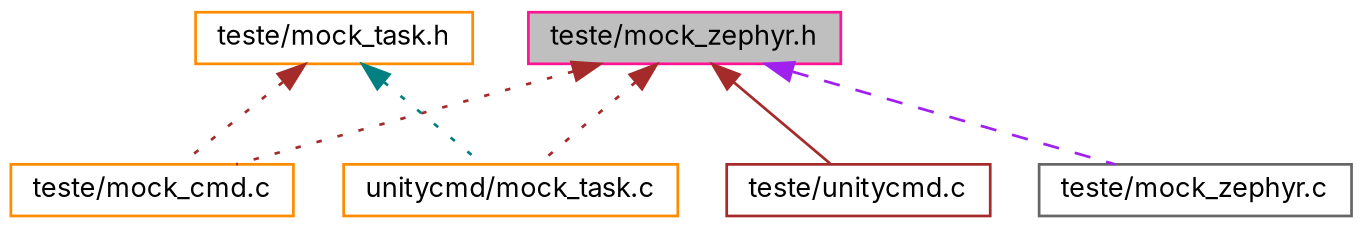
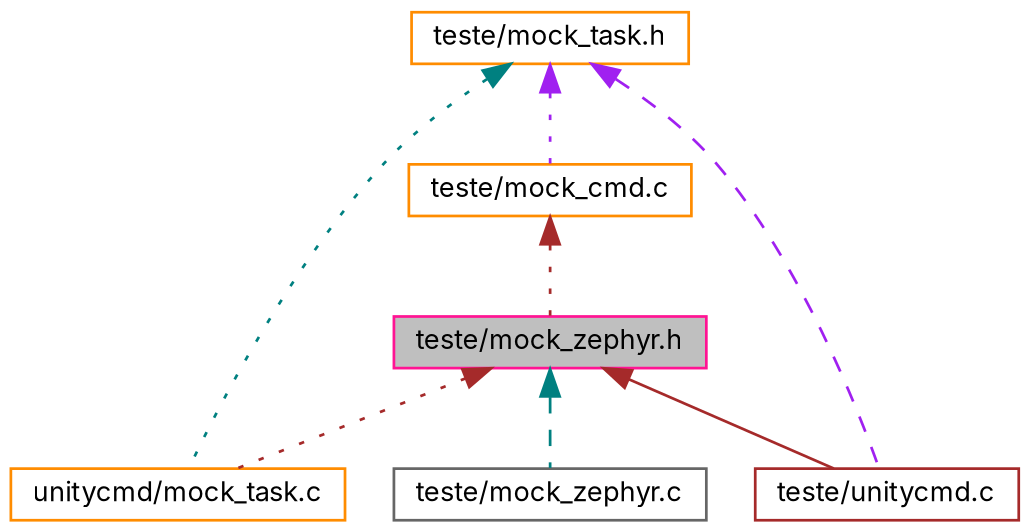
edge "teste/mock_zephyr.c" -> "teste/mock_zephyr.h": color purple -> teal
edge "teste/mock_cmd.c" -> "teste/mock_zephyr.h": reversed
edge "teste/mock_cmd.c" -> "teste/mock_task.h": color brown -> purple
edge "teste/unitycmd.c" -> "teste/mock_task.h": added
